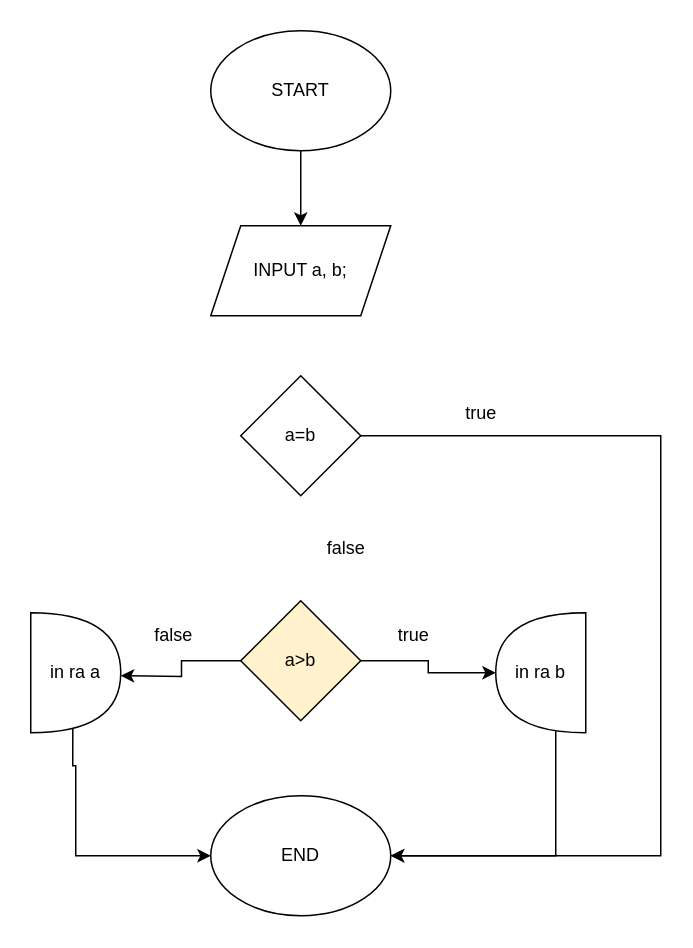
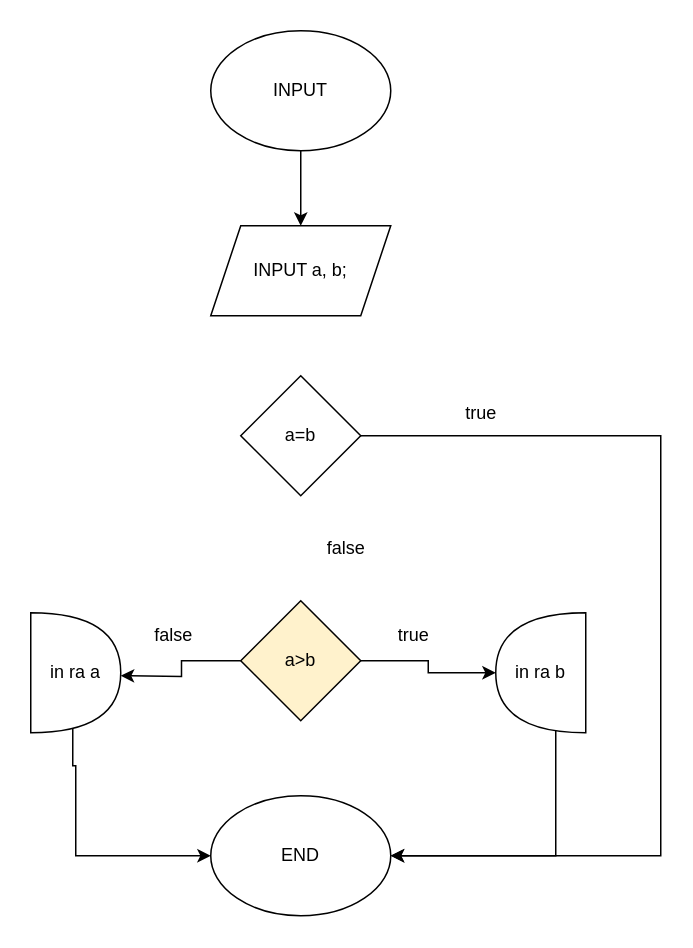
node "START": label "START" -> "INPUT"
